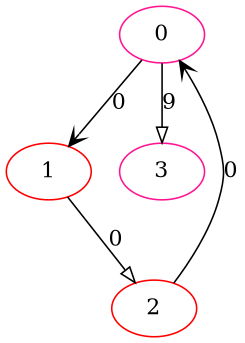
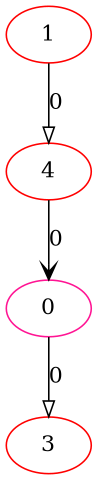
edge "0" -> "1": removed, label "0"
edge "0" -> "3": label "9" -> "0"
node "3": color deeppink -> red
node "2": label "2" -> "4"
